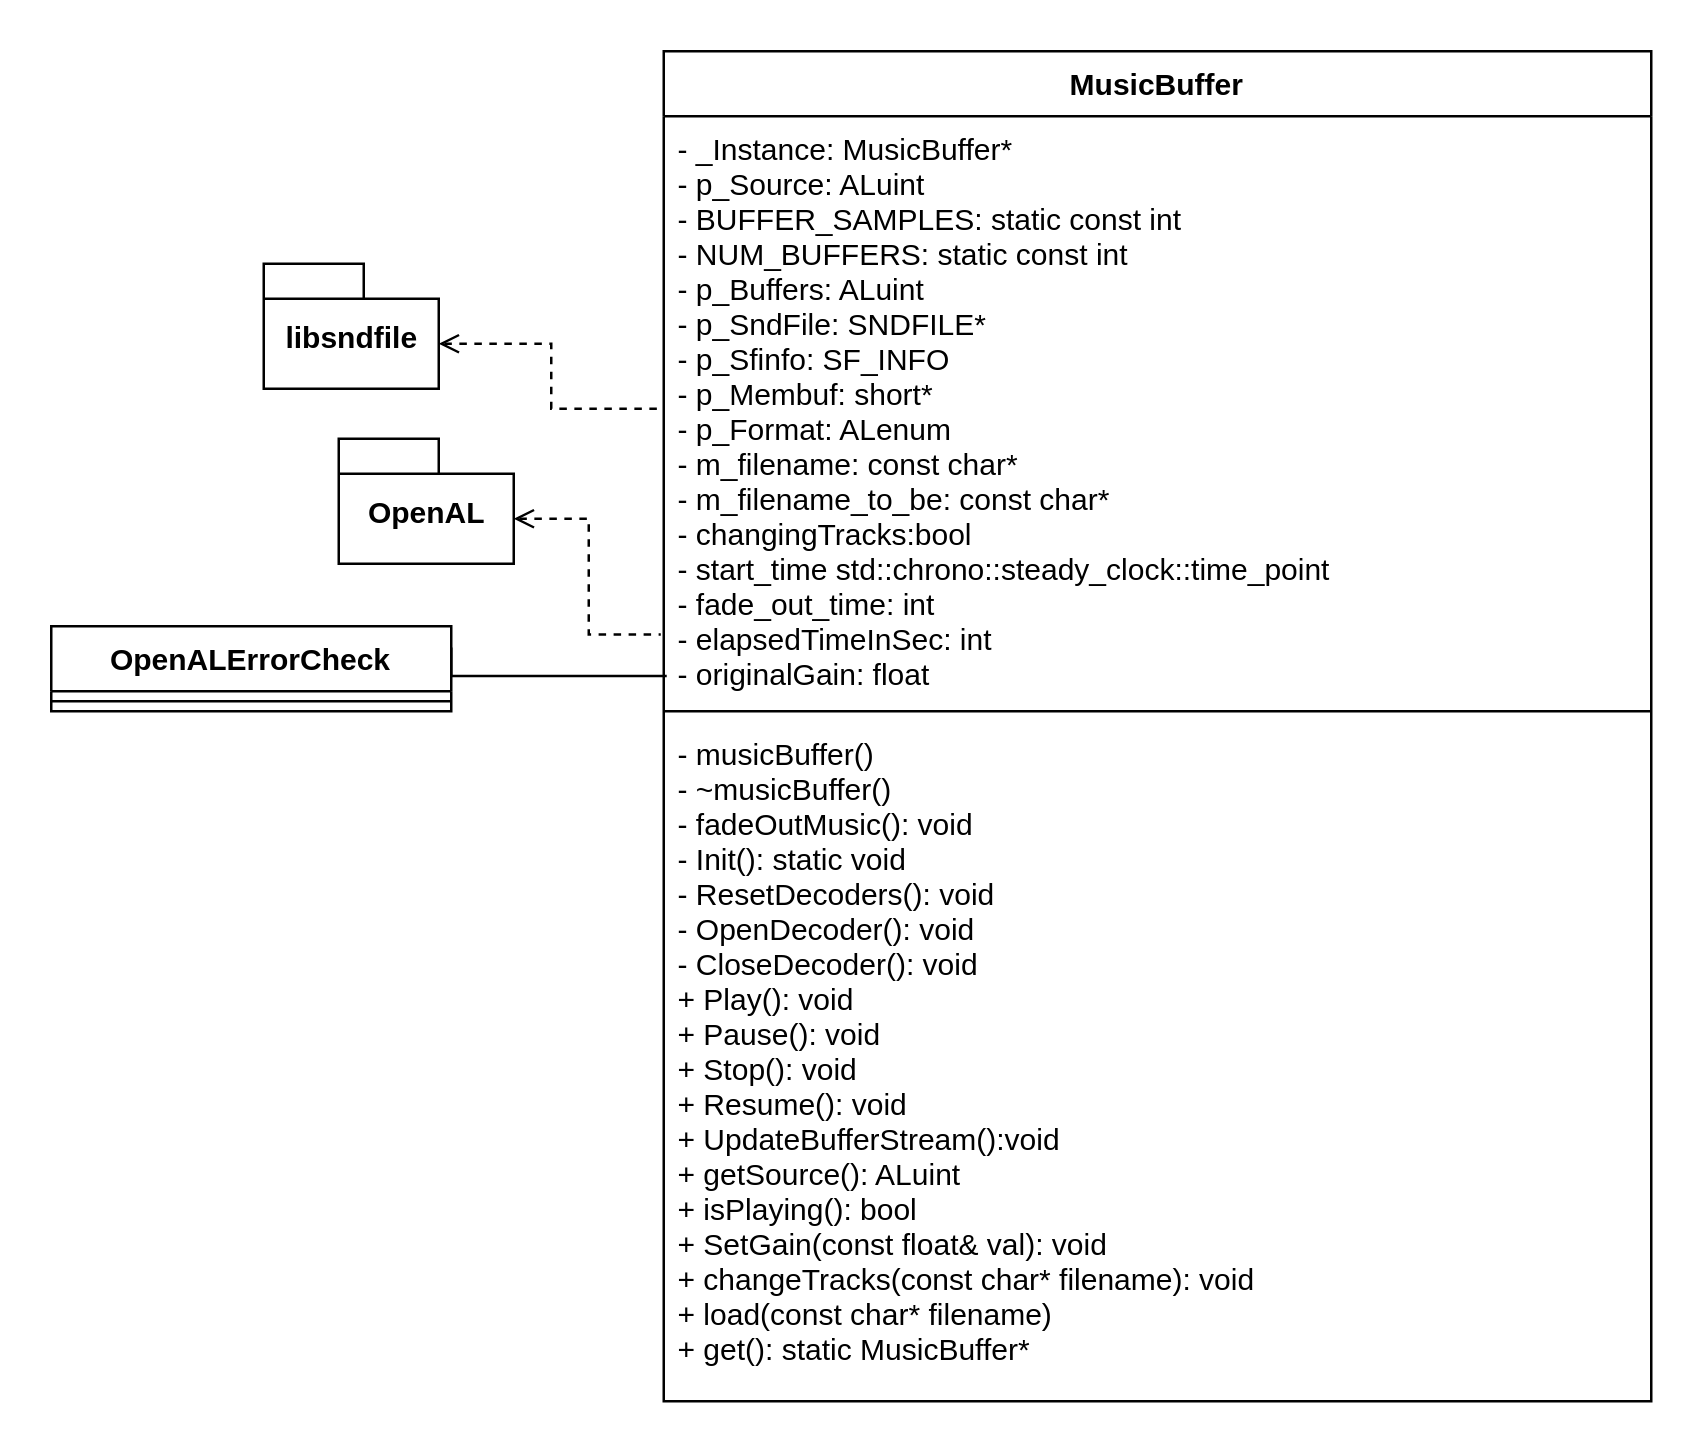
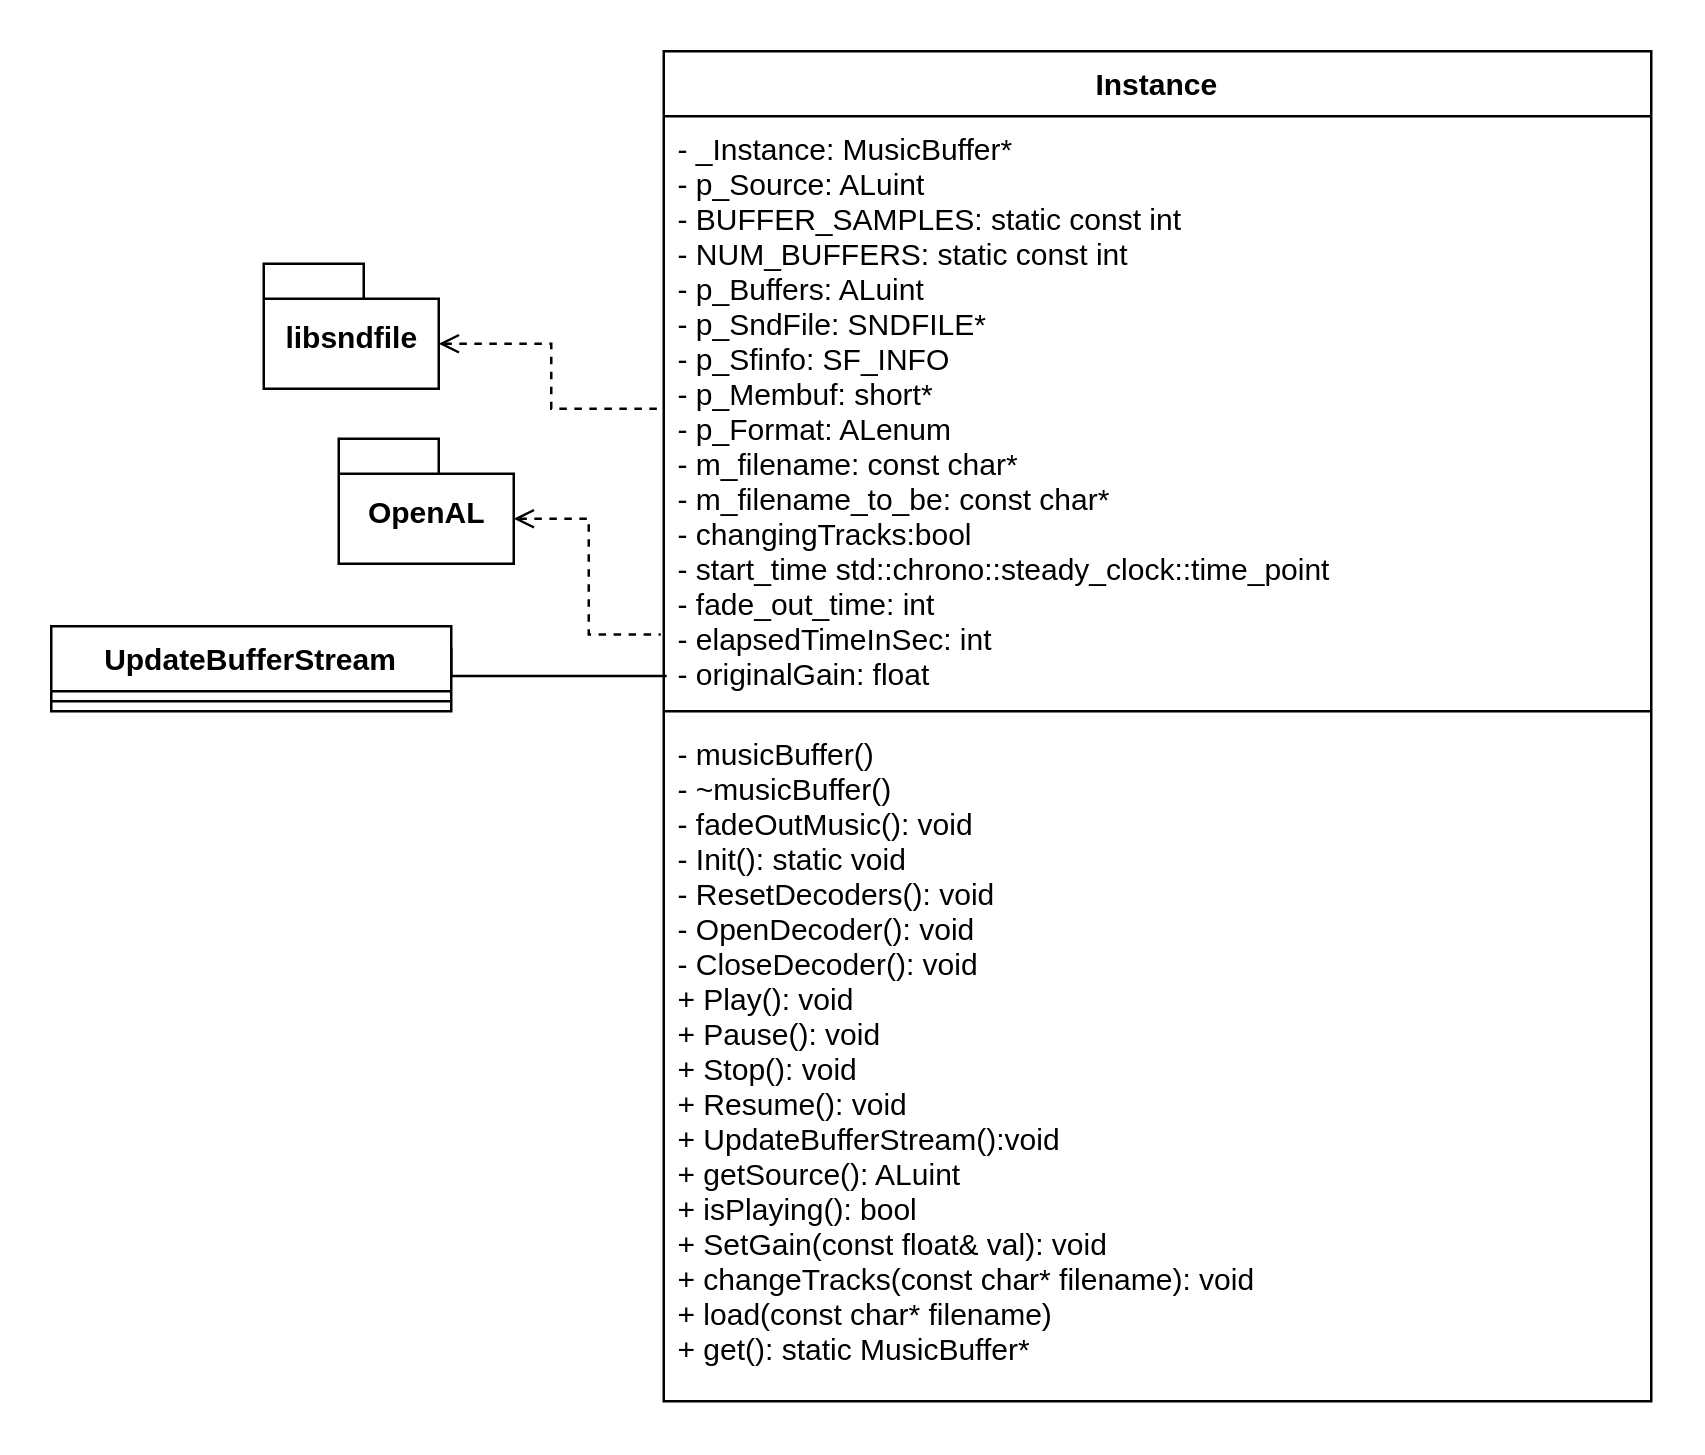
node "MusicBuffer": label "MusicBuffer" -> "Instance"
node "OpenALErrorCheck": label "OpenALErrorCheck" -> "UpdateBufferStream"
